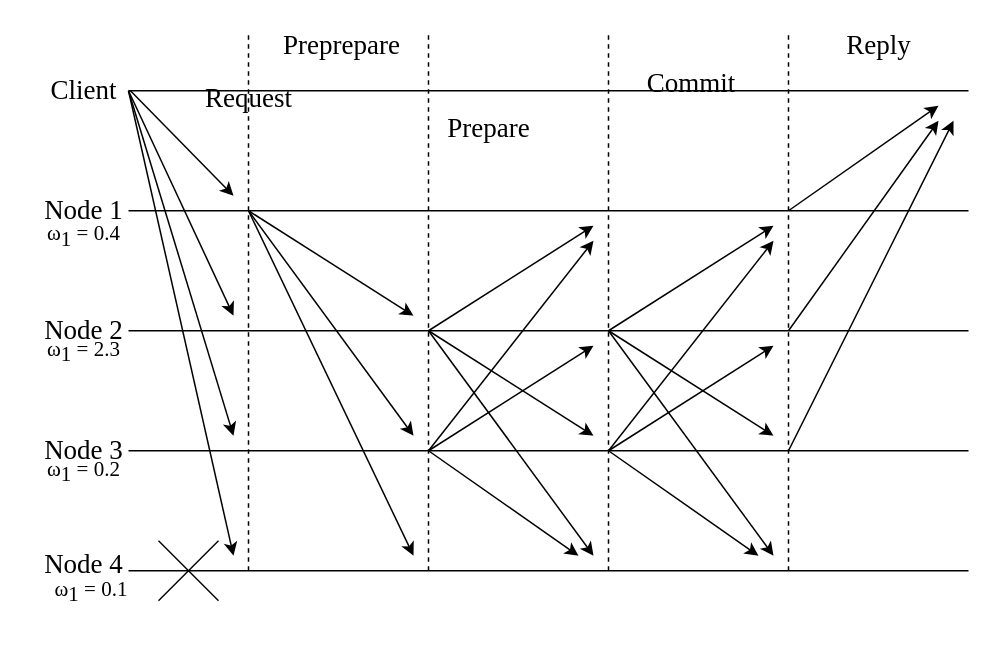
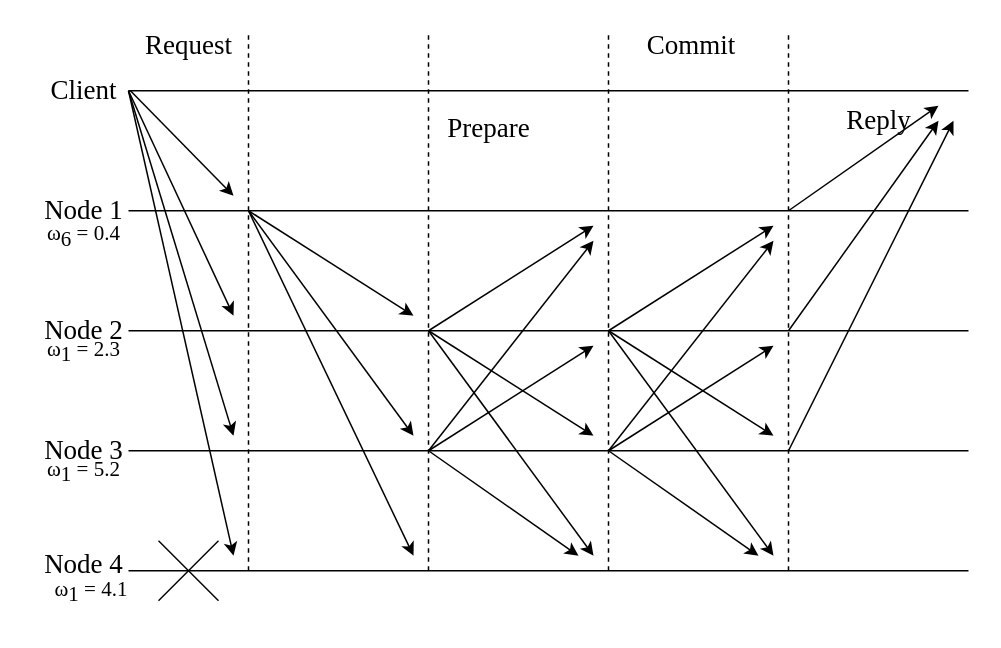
node "Preprepare": removed
node "Reply": moved (878, 46) -> (878, 121)
node "Commit": moved (691, 83) -> (691, 46)
node "Request": moved (248, 98) -> (188, 46)
node "ω1 = 0.4": label "ω1 = 0.4" -> "ω6 = 0.4"
node "ω1 = 0.2": label "ω1 = 0.2" -> "ω1 = 5.2"
node "ω1 = 0.1": label "ω1 = 0.1" -> "ω1 = 4.1"
